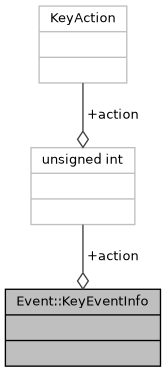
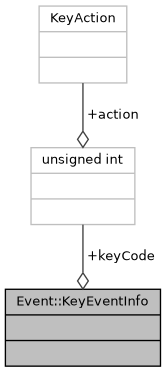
edge "unsigned int" -> "Event::KeyEventInfo": label " +action" -> " +keyCode"
